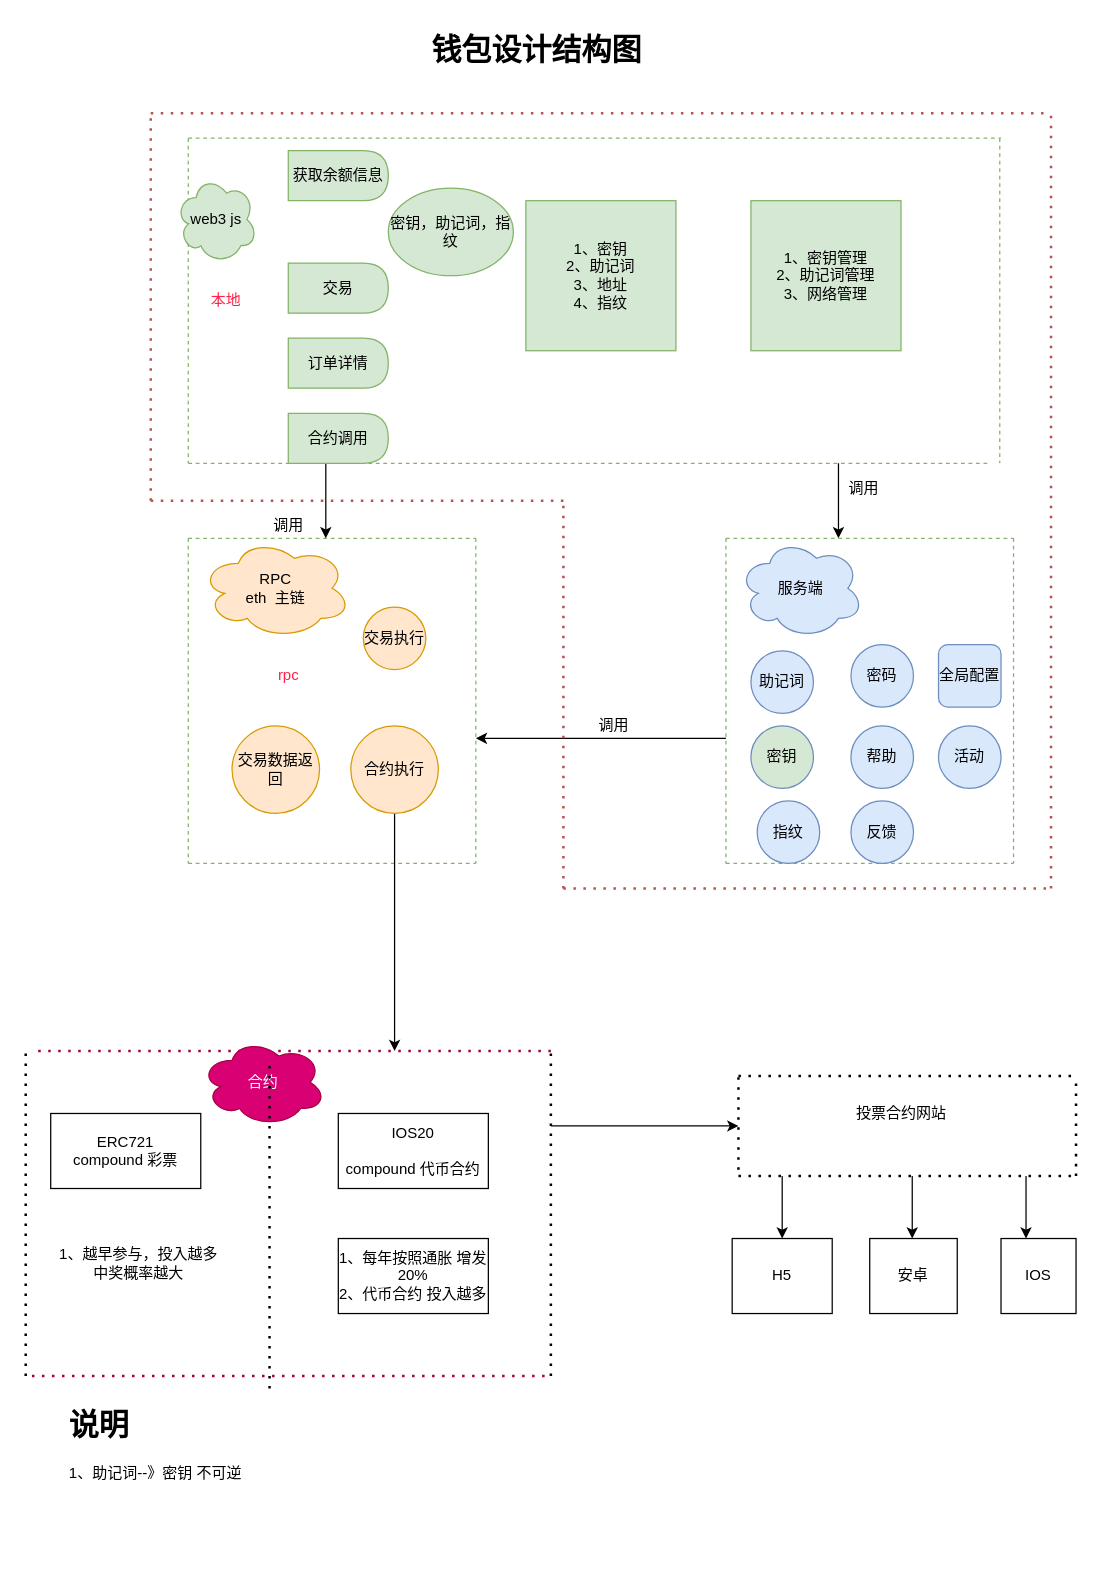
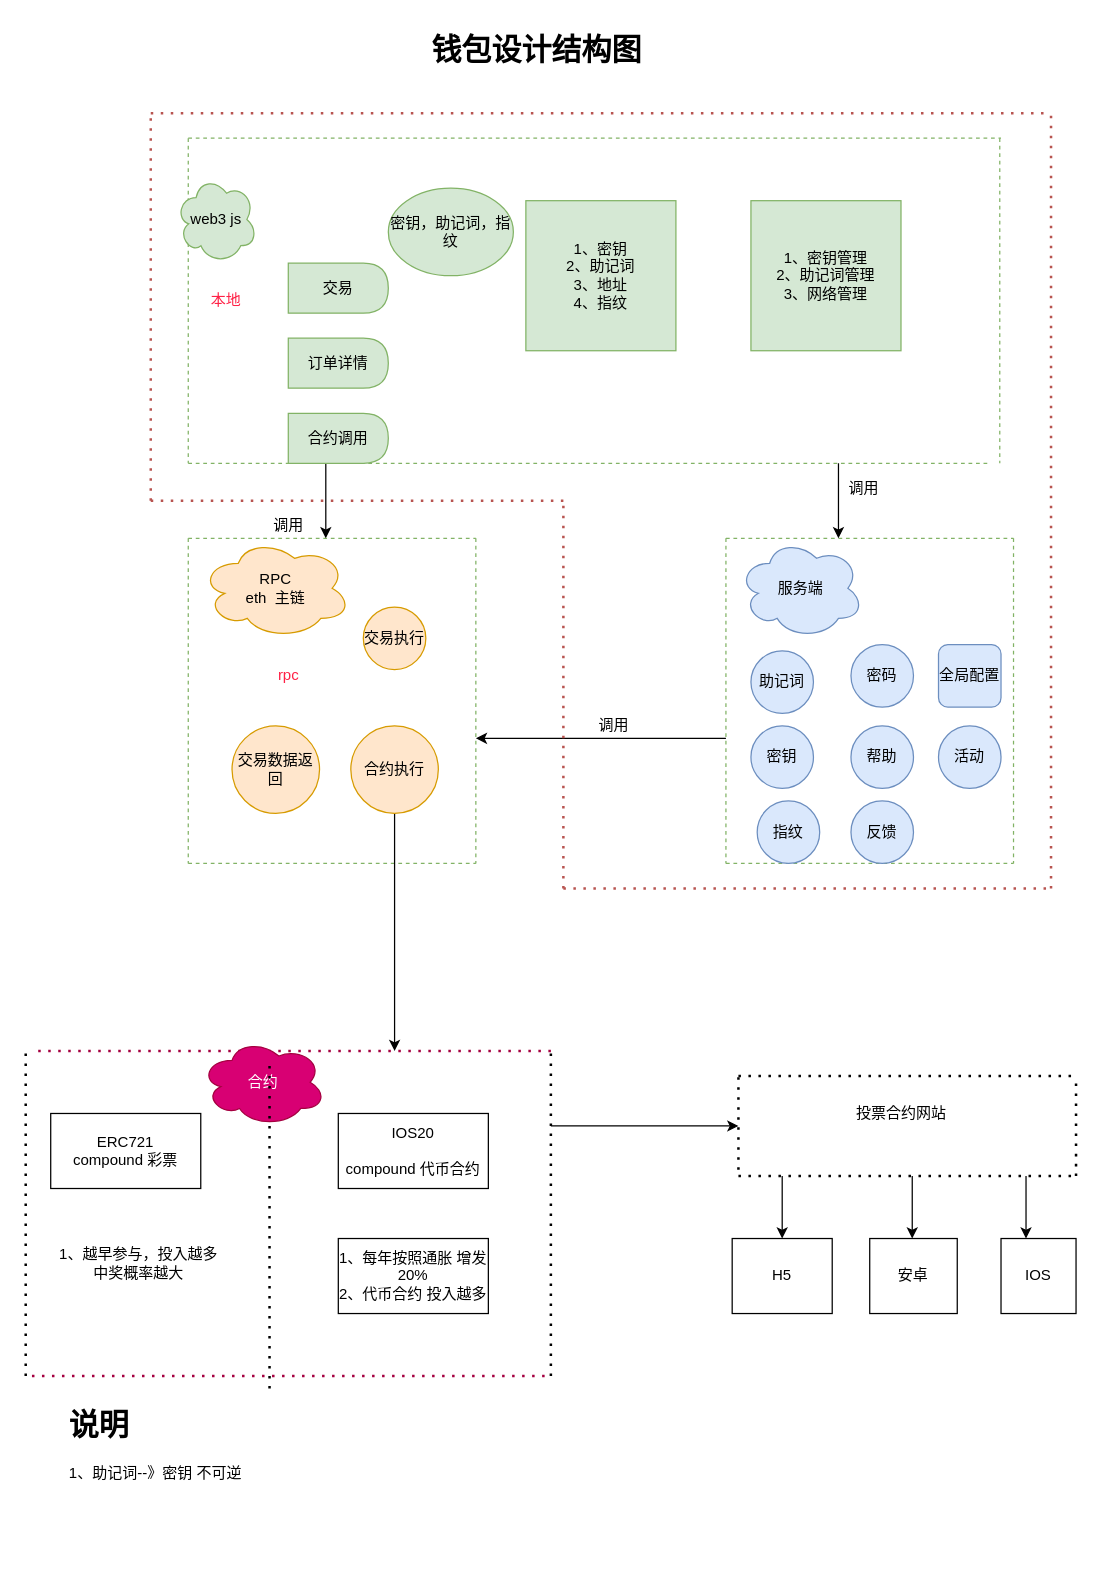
node "获取余额信息": removed
node "密钥": fillcolor #d5e8d4 -> #dae8fc
